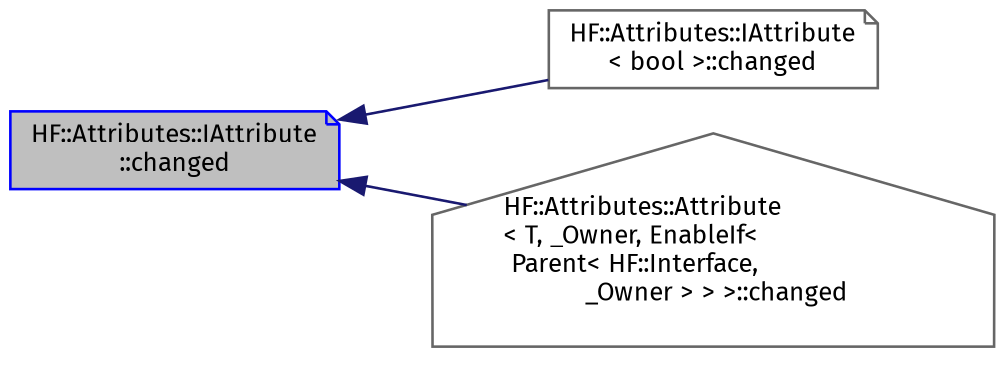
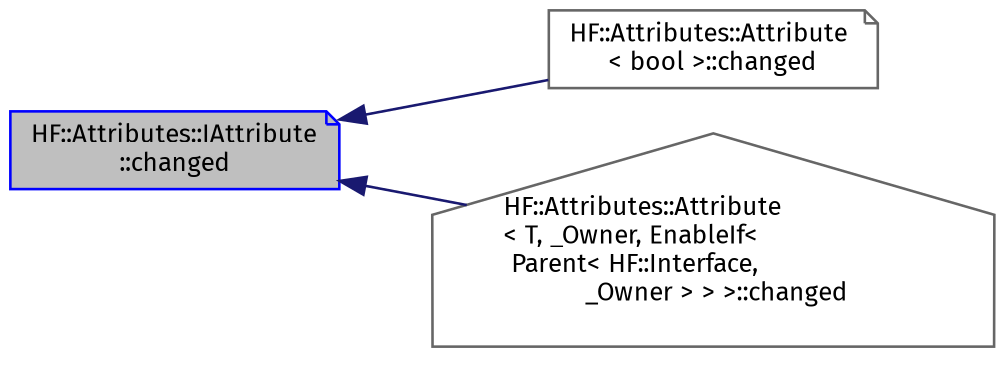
node "HF::Attributes::IAttribute < bool >::changed": label "HF::Attributes::IAttribute < bool >::changed" -> "HF::Attributes::Attribute < bool >::changed"
